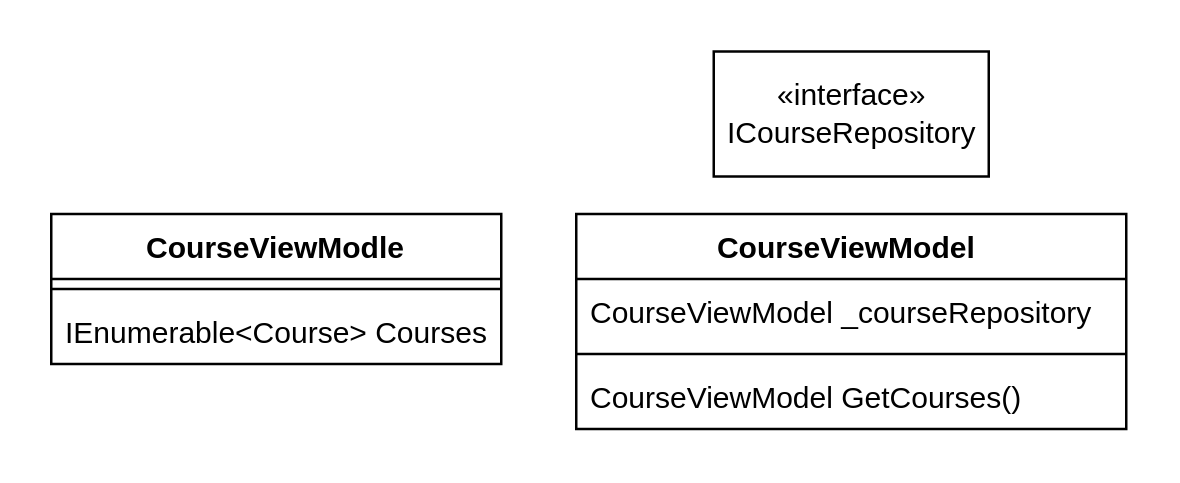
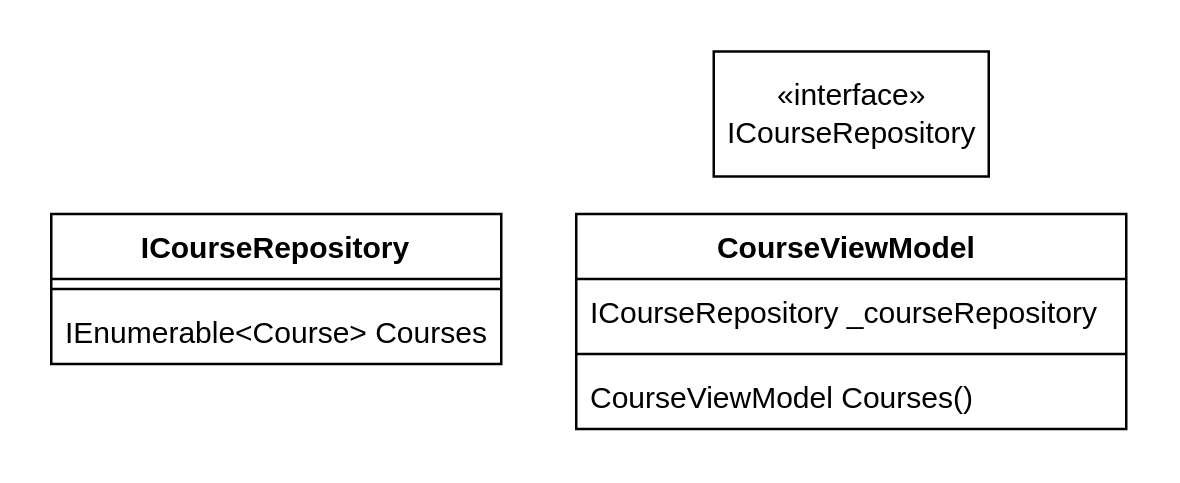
node "CourseViewModle": label "CourseViewModle" -> "ICourseRepository"
node "CourseViewModel _courseRepository": label "CourseViewModel _courseRepository" -> "ICourseRepository _courseRepository"
node "CourseViewModel GetCourses()": label "CourseViewModel GetCourses()" -> "CourseViewModel Courses()"
